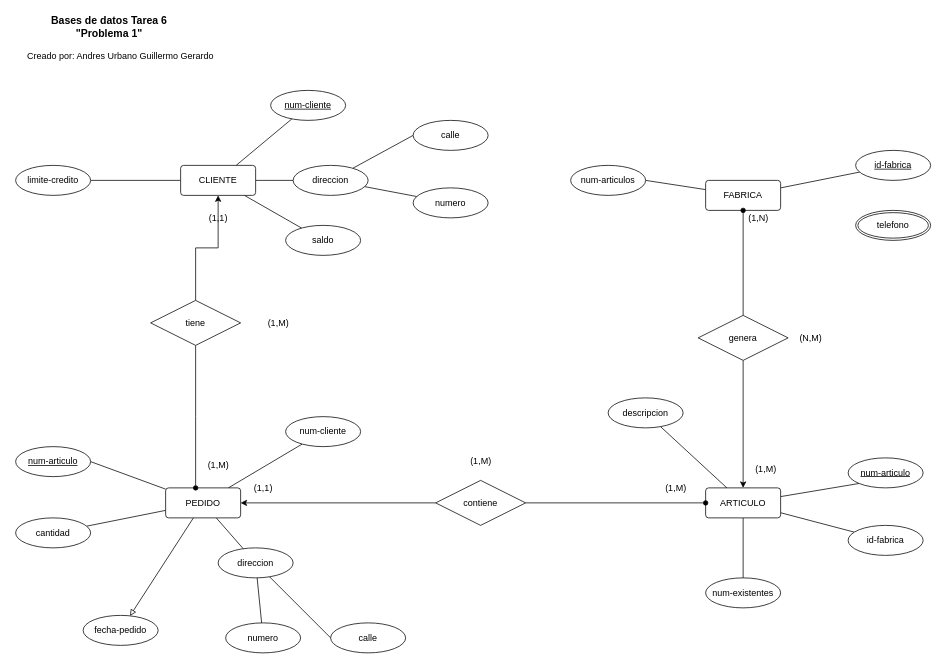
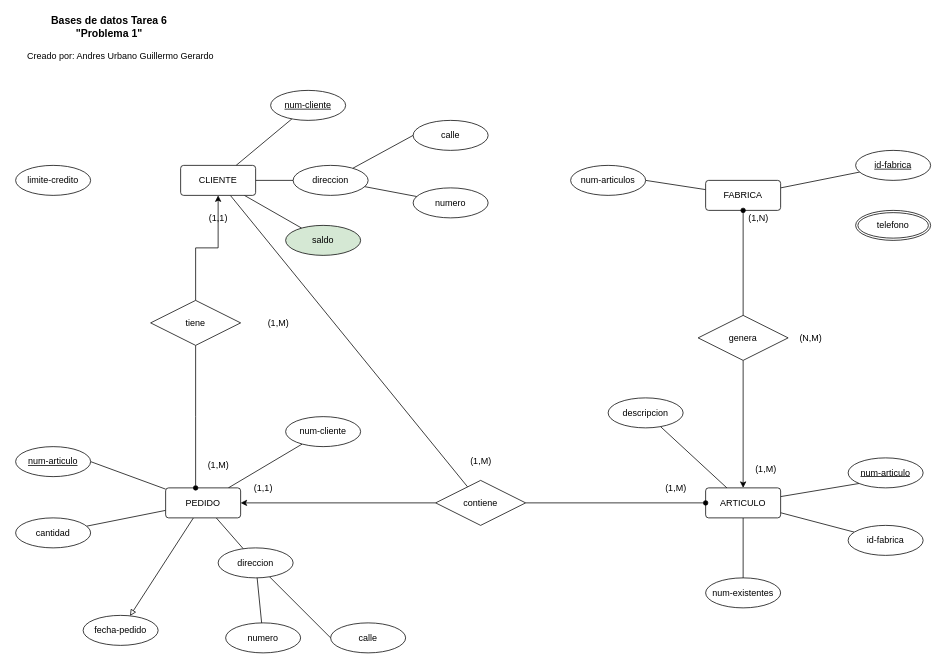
edge "limite-credito" -- "CLIENTE": now "contiene" -- "CLIENTE"
node "saldo": fillcolor #ffffff -> #d5e8d4
